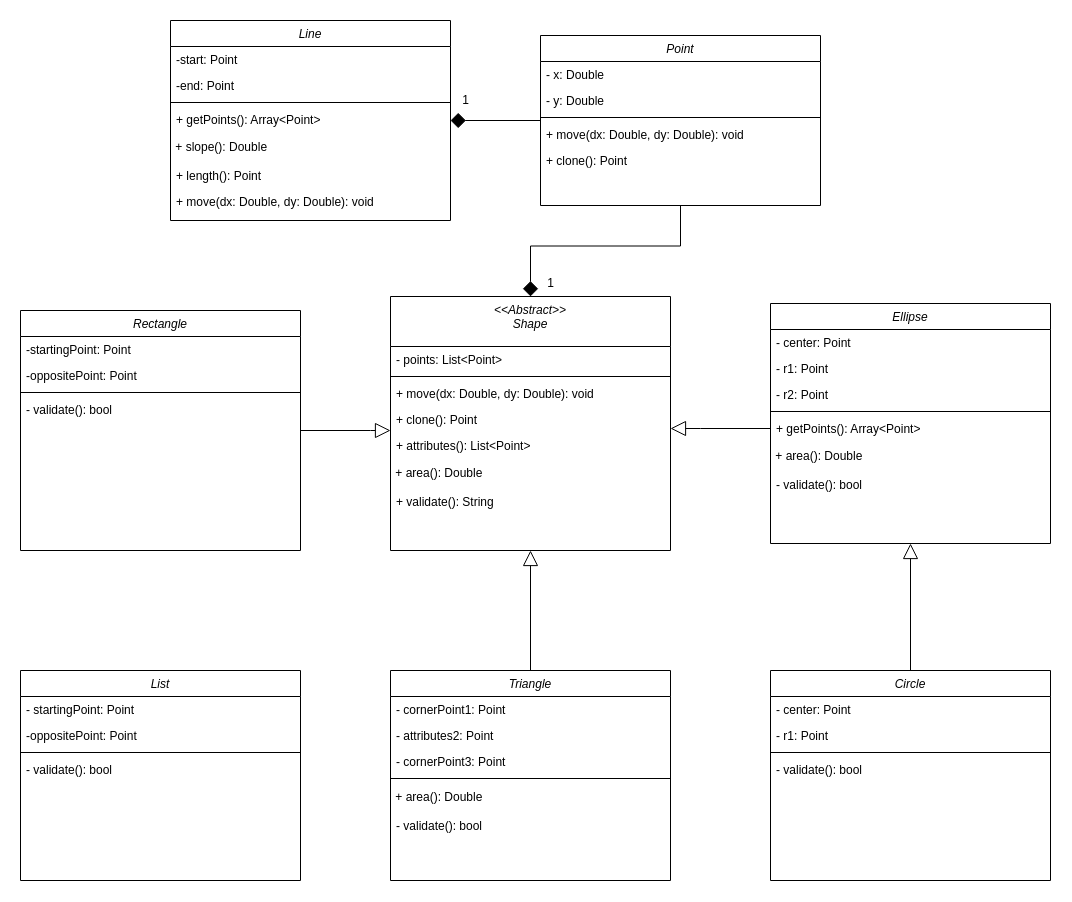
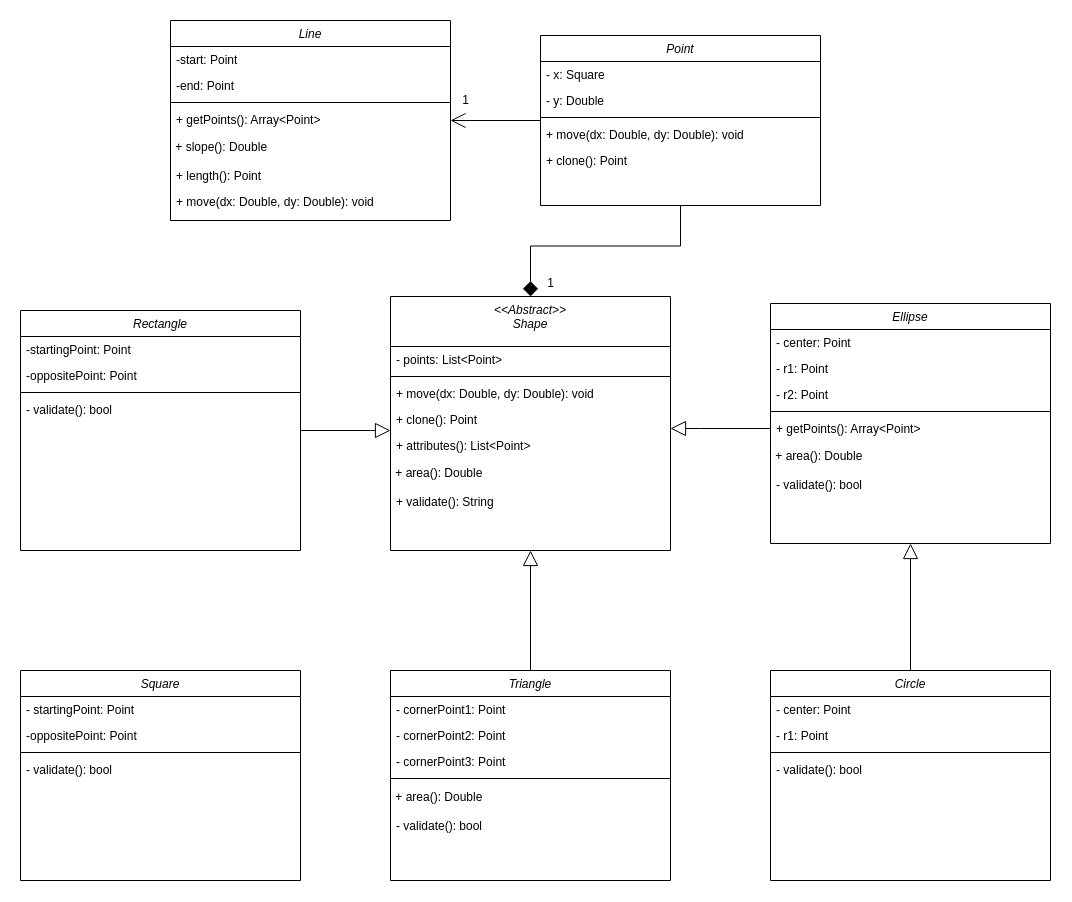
node "- x: Double": label "- x: Double" -> "- x: Square"
edge "Point" -> "Line": arrowhead diamond -> open
node "List": label "List" -> "Square"
node "- attributes2: Point": label "- attributes2: Point" -> "- cornerPoint2: Point"
